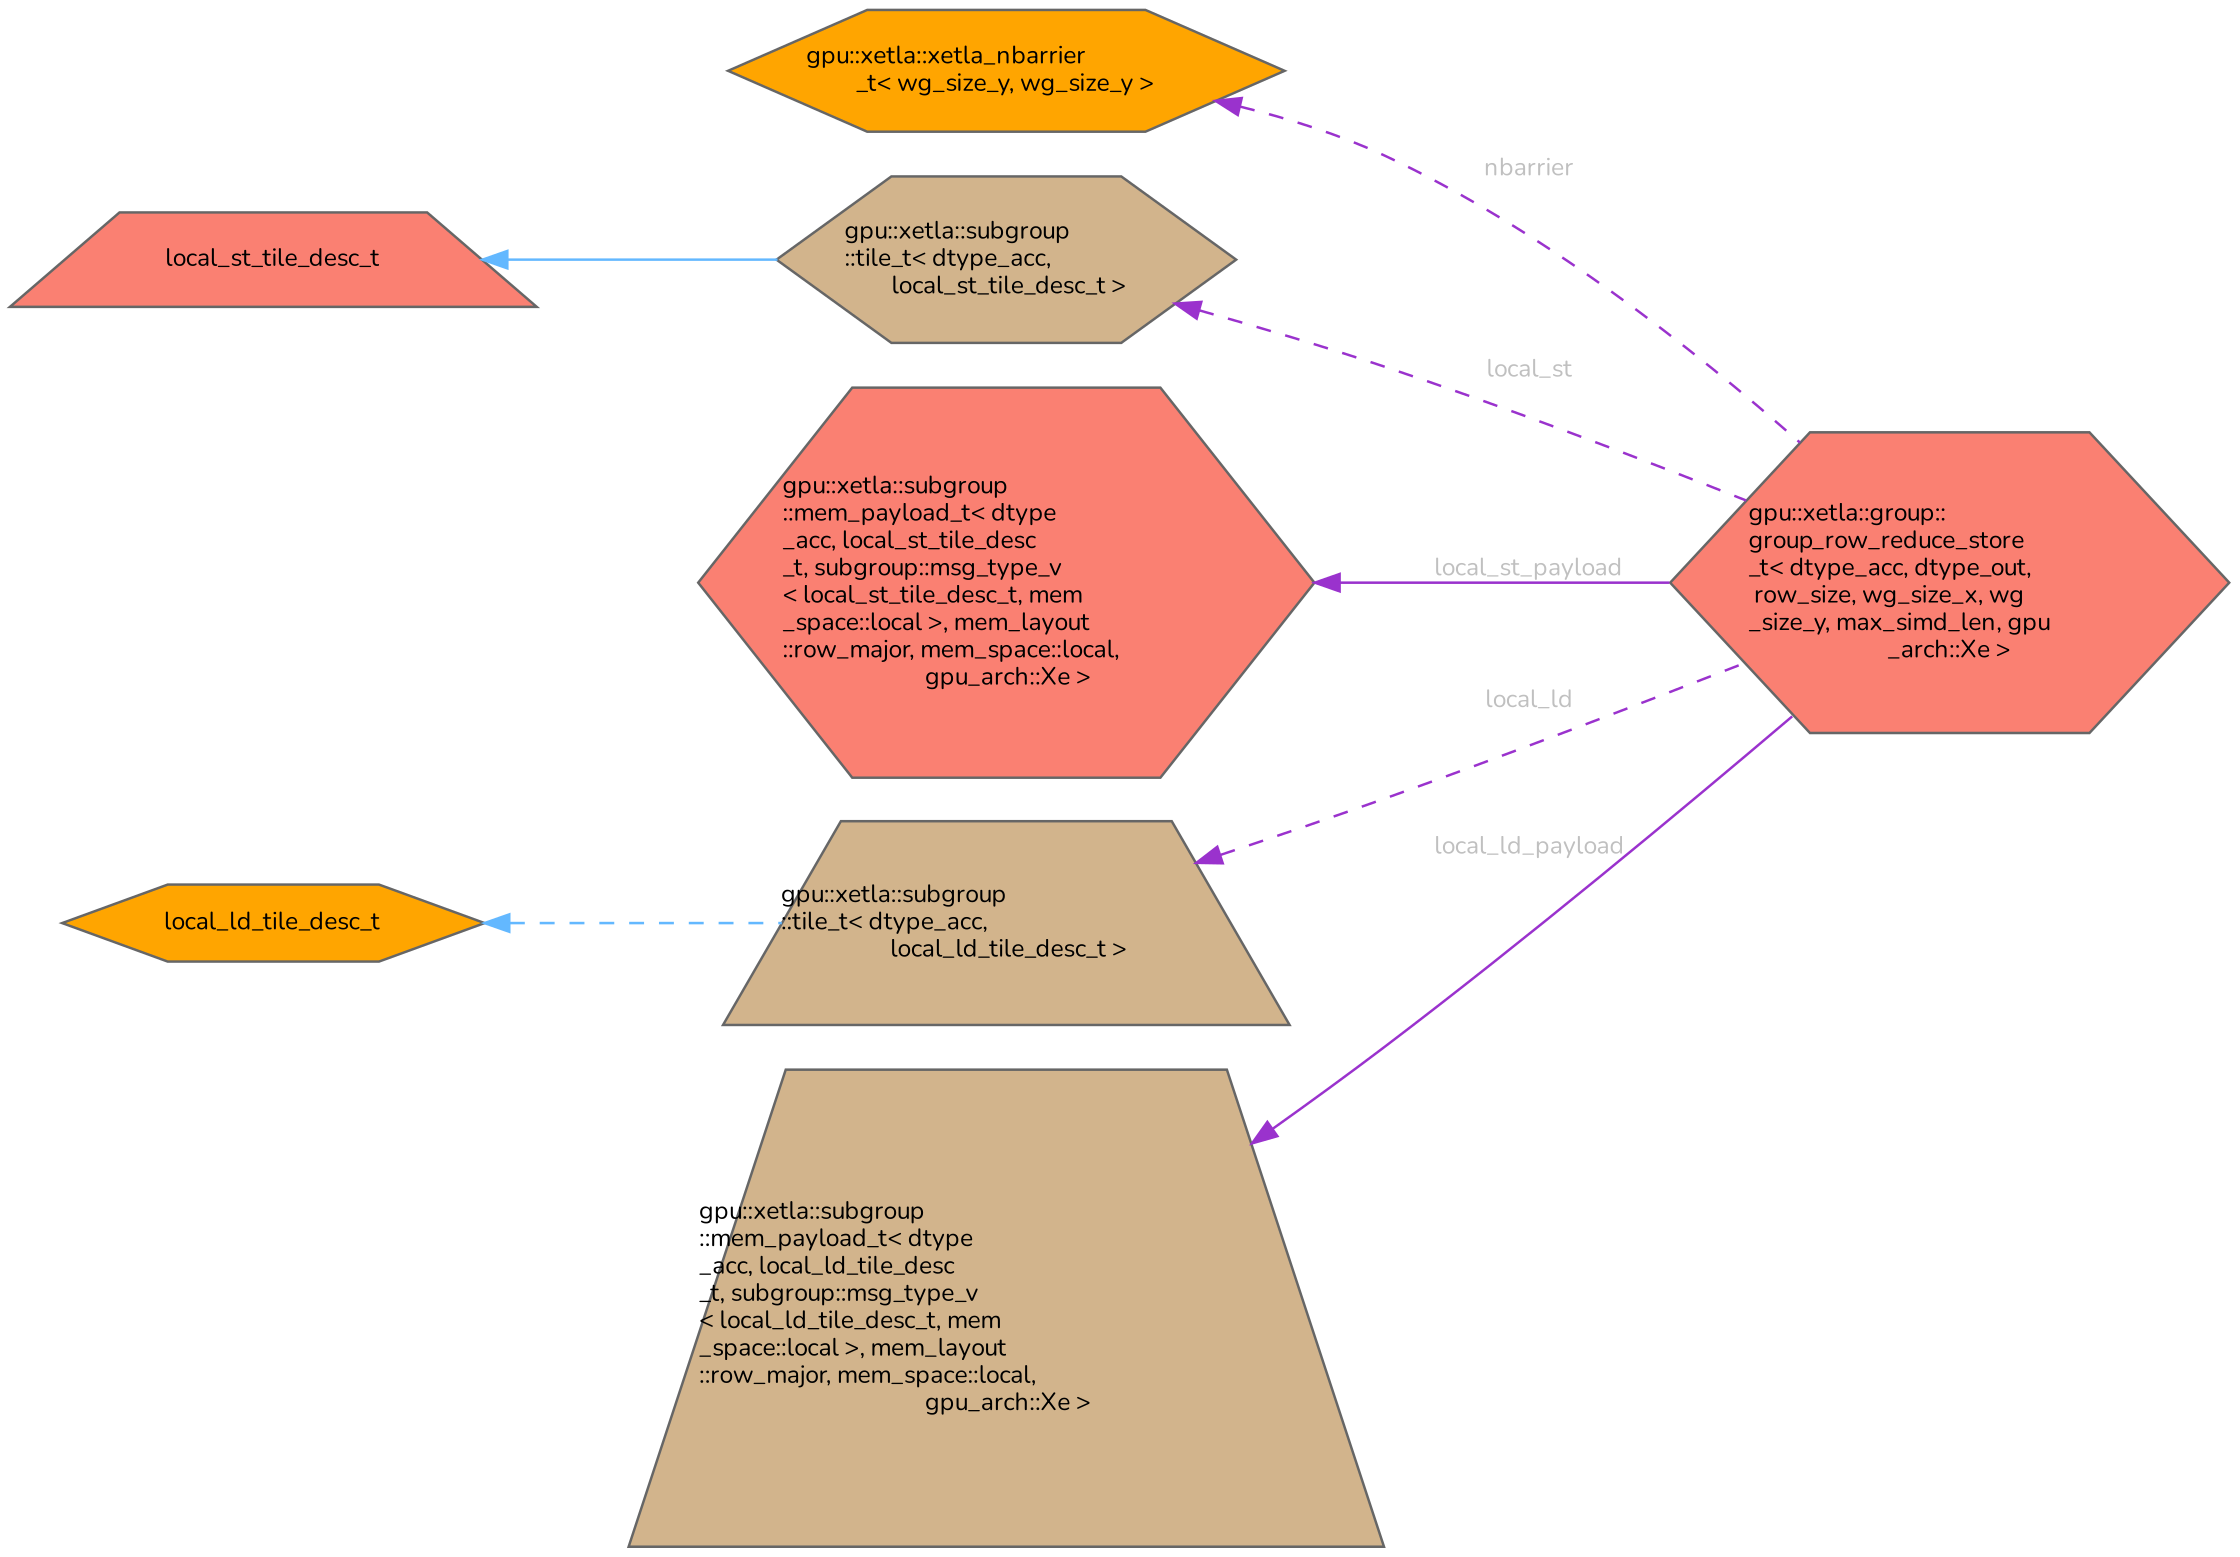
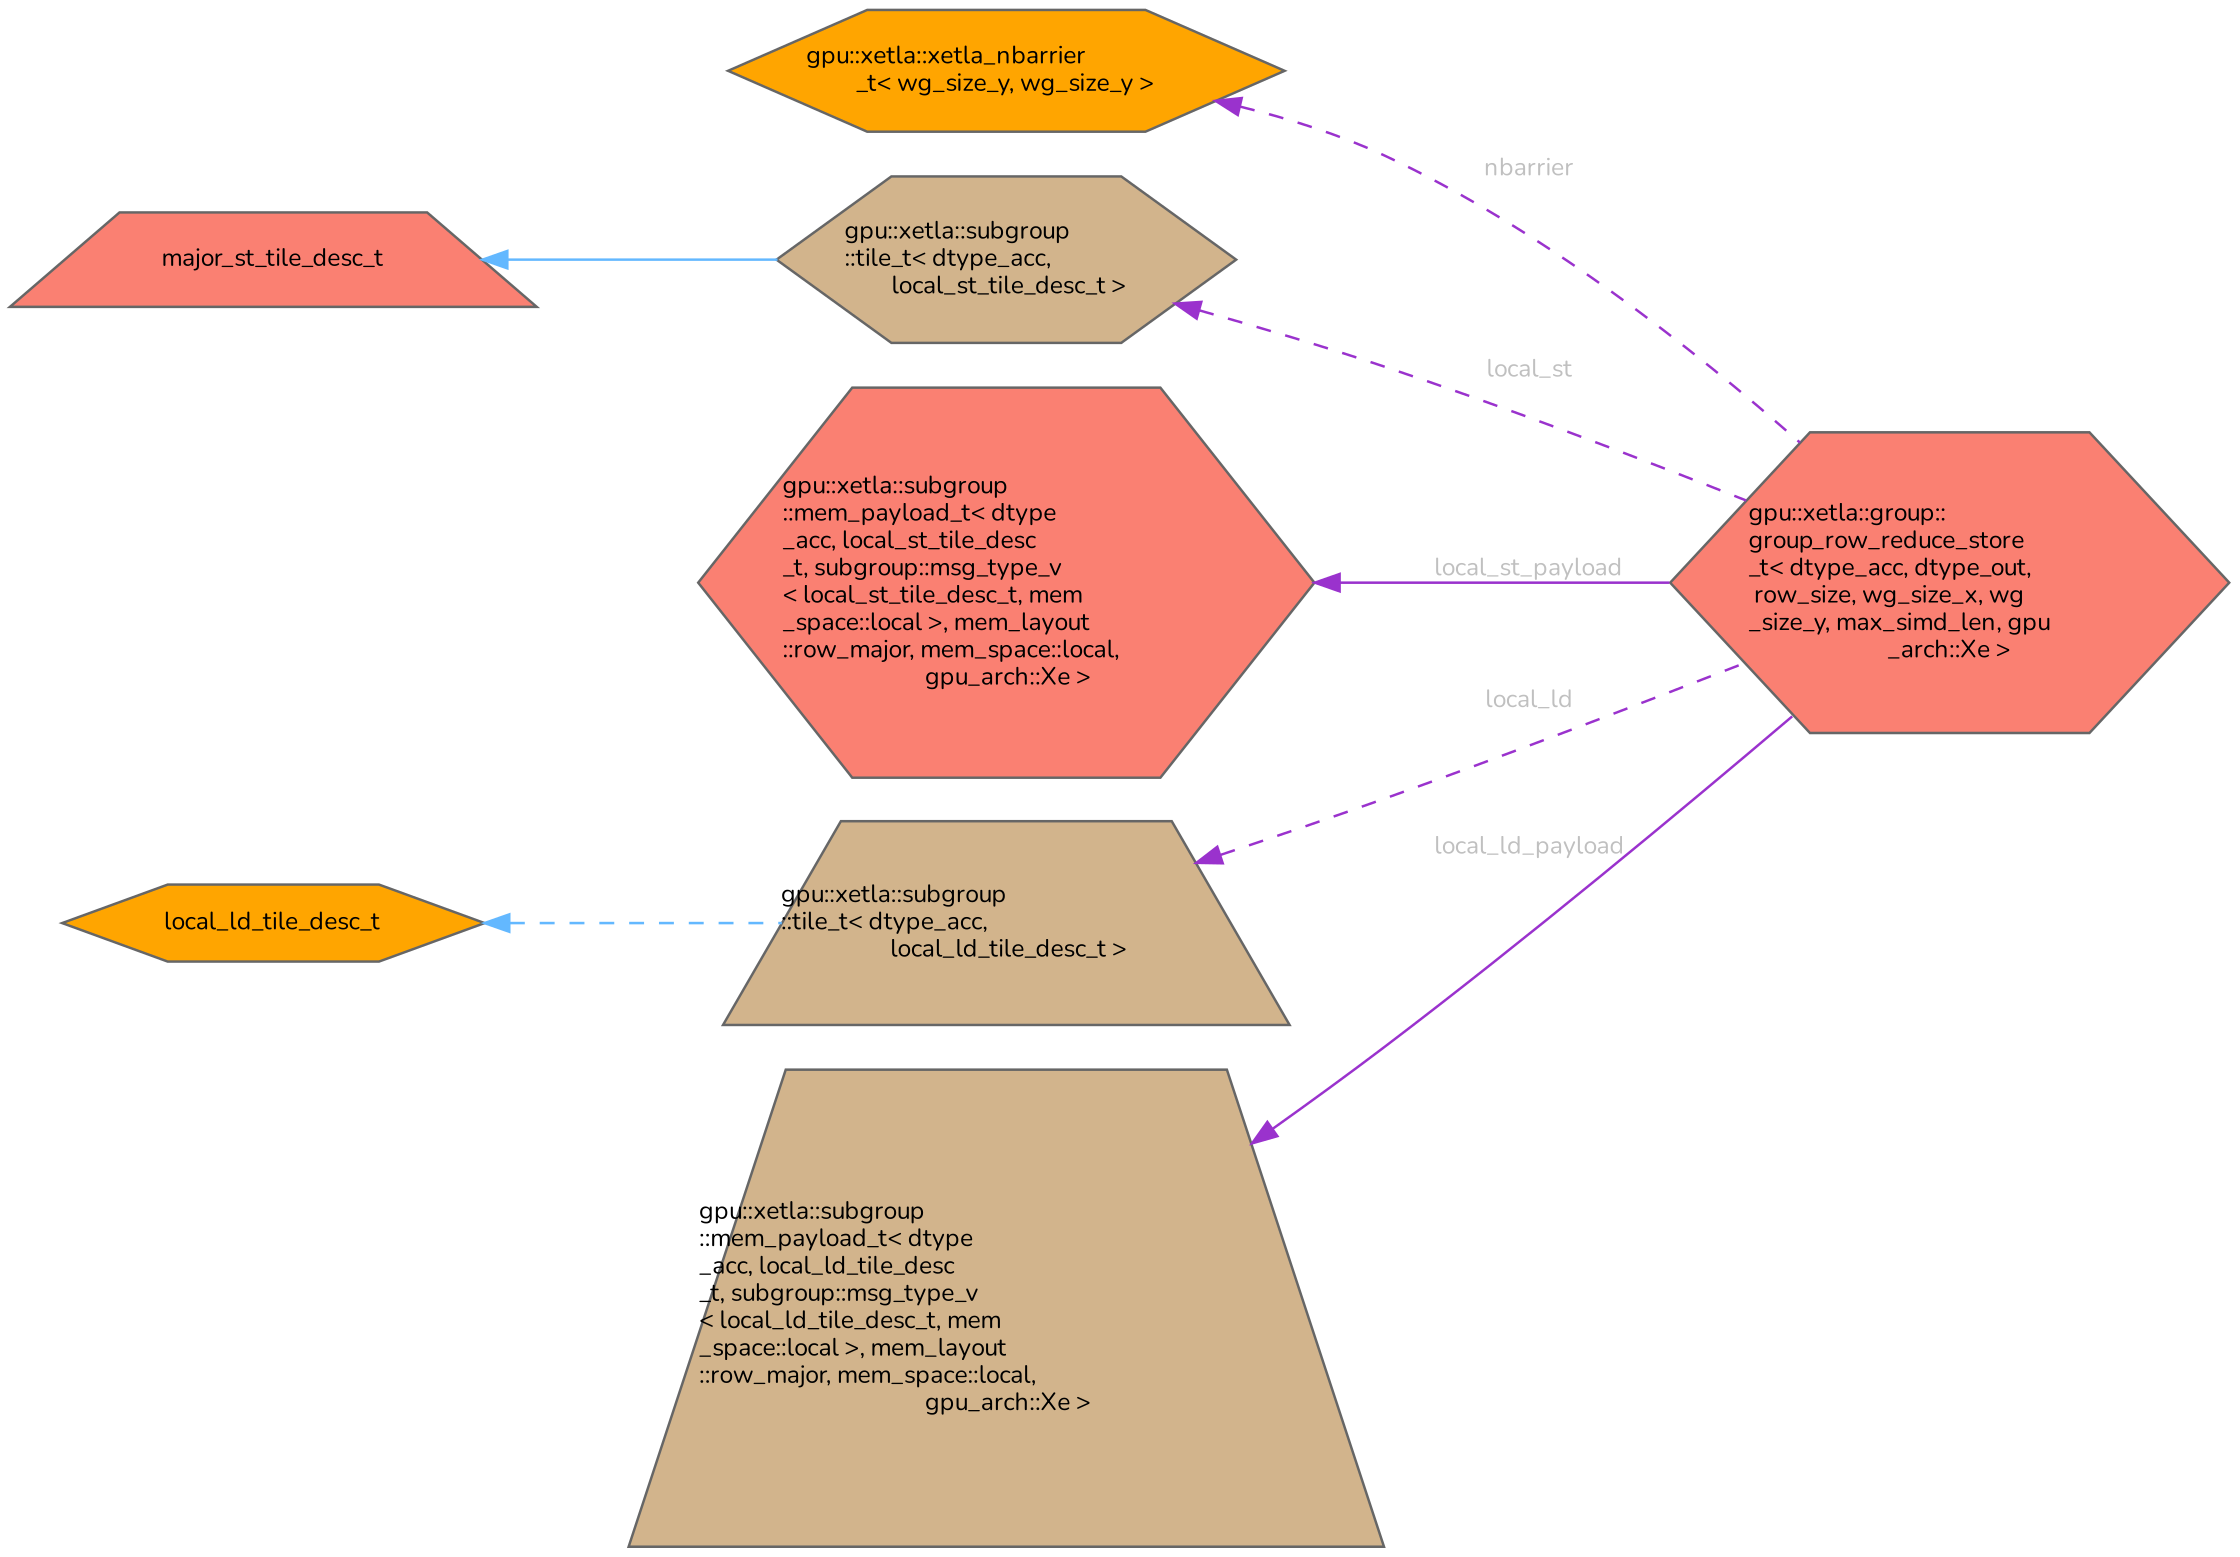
node "local_st_tile_desc_t": label "local_st_tile_desc_t" -> "major_st_tile_desc_t"
